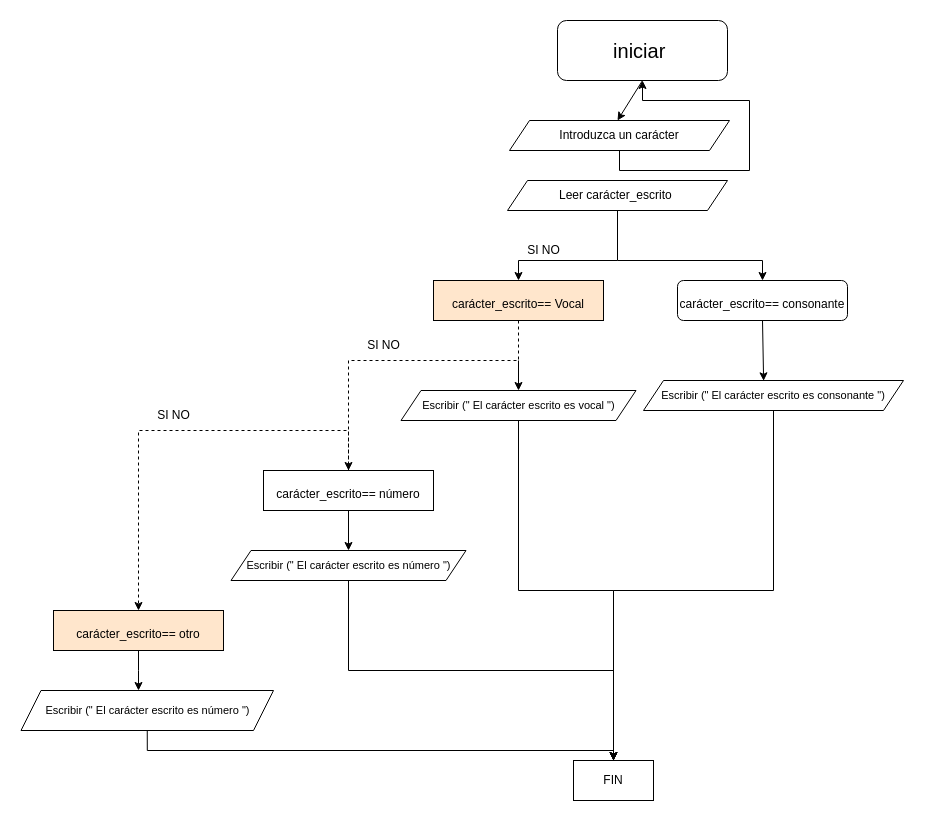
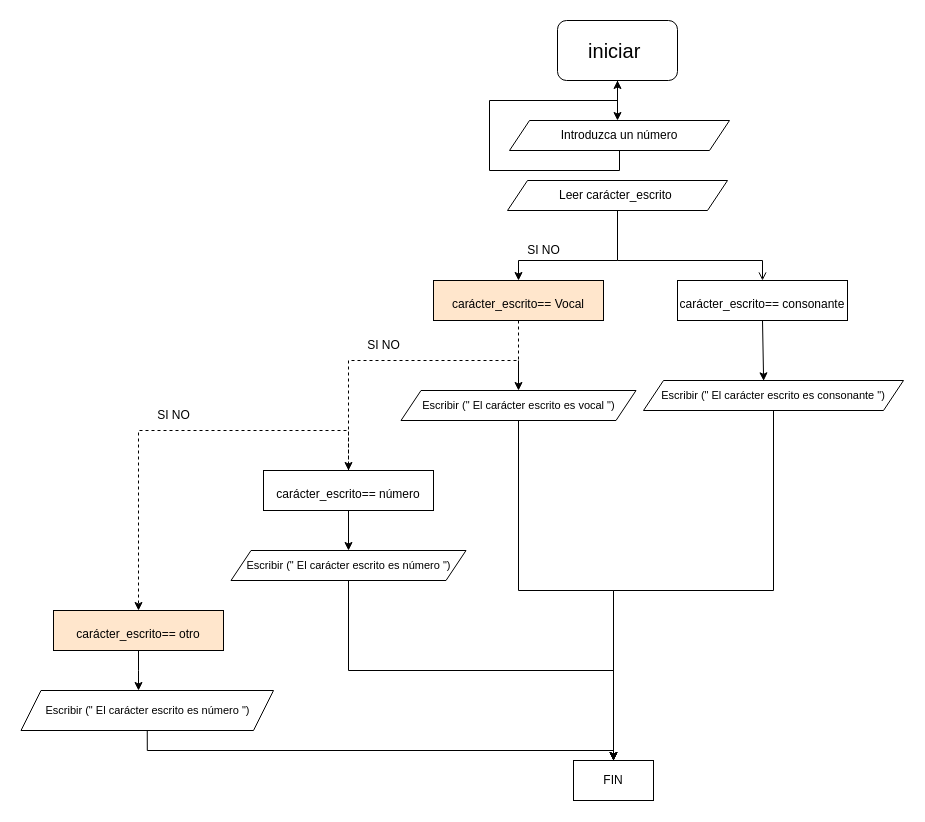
node "iniciar": size 170x60 -> 120x60
node "Introduzca un carácter": label "Introduzca un carácter" -> "Introduzca un número"
edge "Leer carácter_escrito" -> "carácter_escrito== consonante": arrowhead classic -> open
node "carácter_escrito== consonante": shape rounded rectangle -> rectangle
